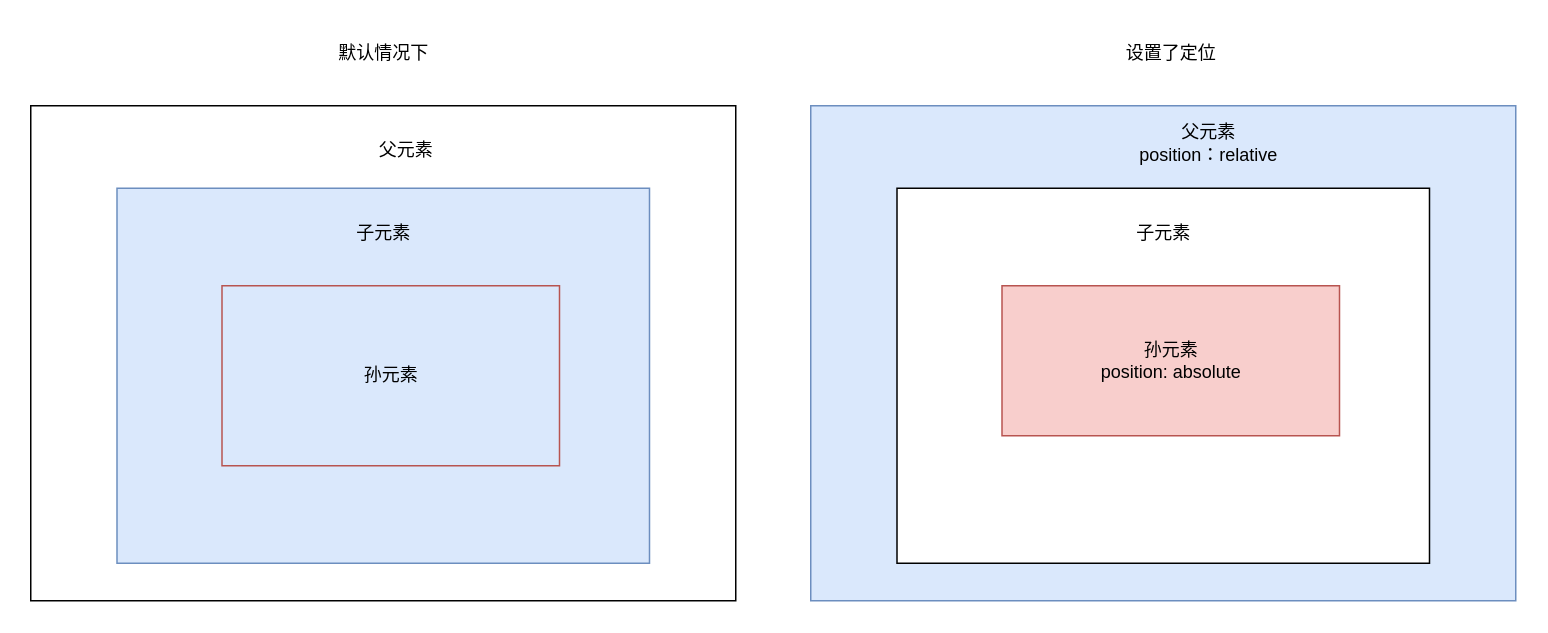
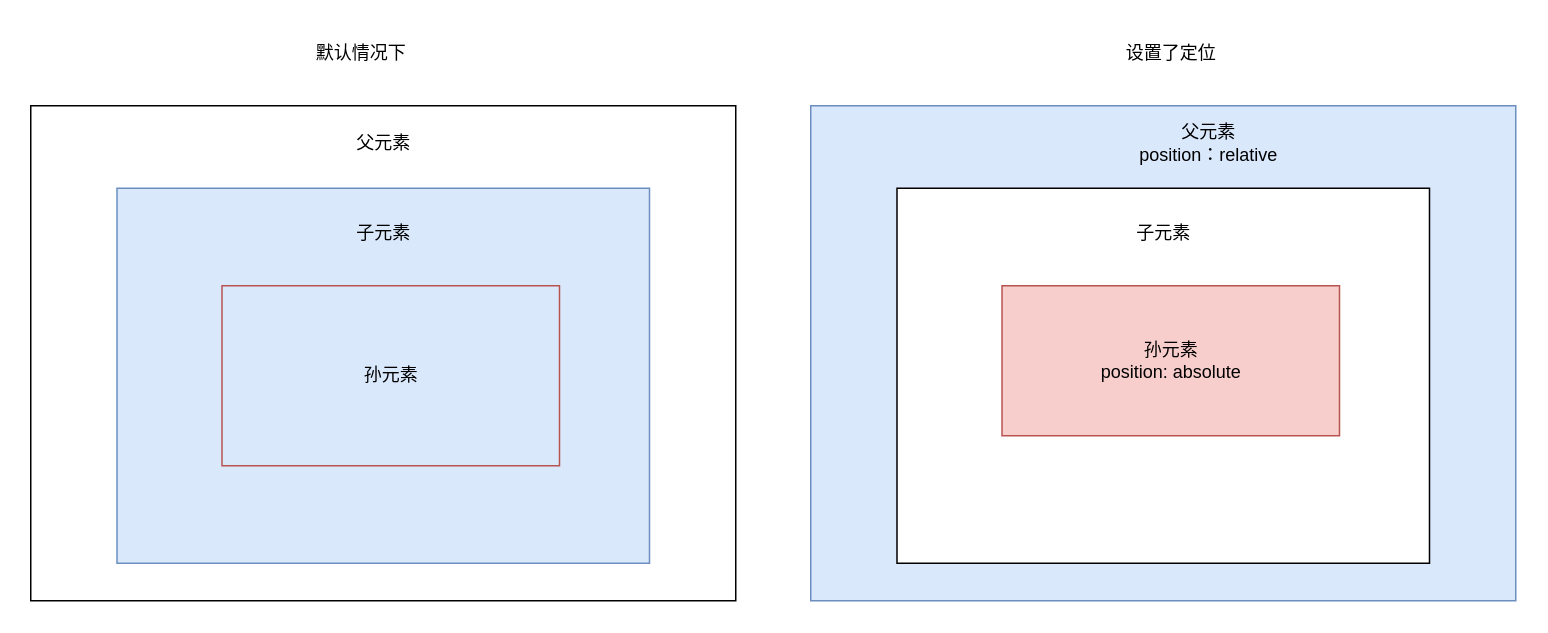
node "默认情况下": moved (383, 53) -> (361, 53)
node "父元素": moved (406, 151) -> (383, 143)
